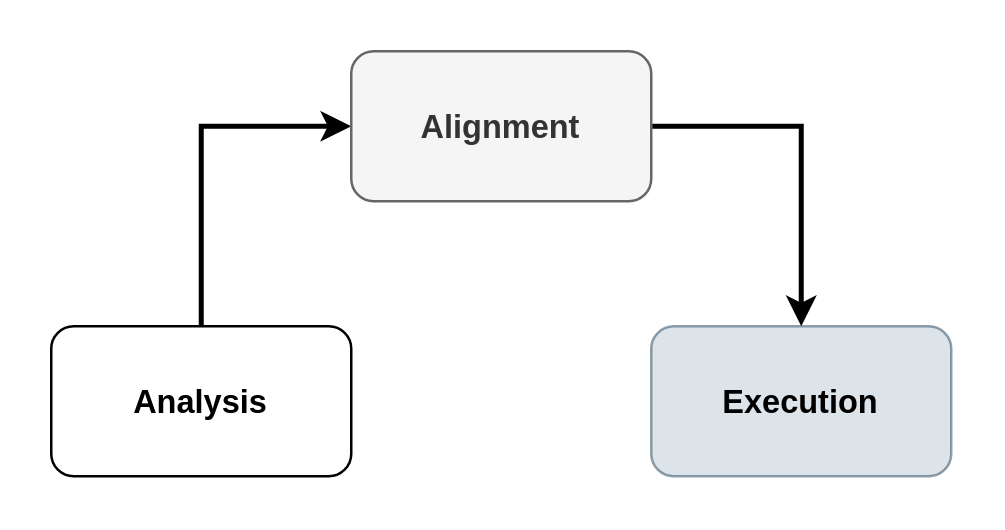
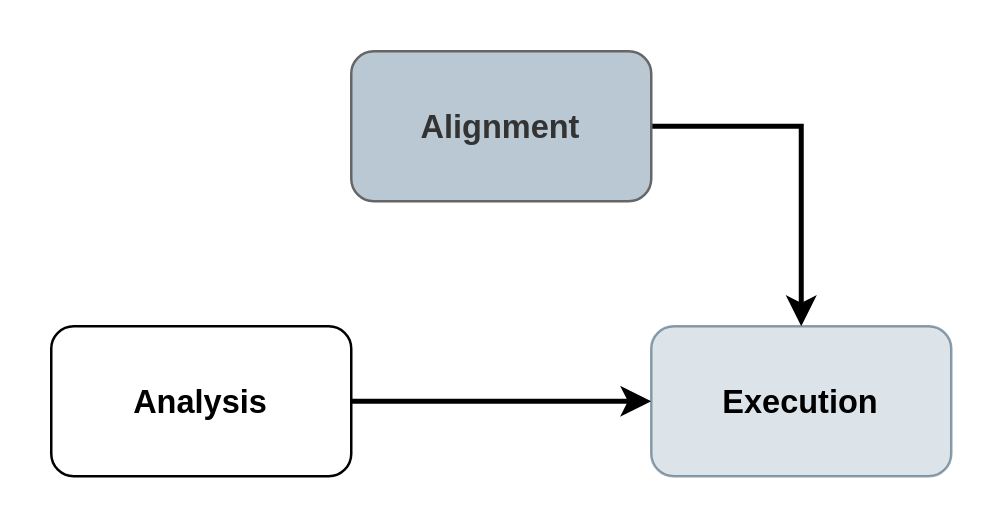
node "Alignment": fillcolor #f5f5f5 -> #bac8d3
edge "Analysis" -> "Alignment": now "Analysis" -> "Execution"
